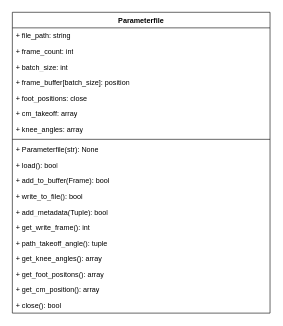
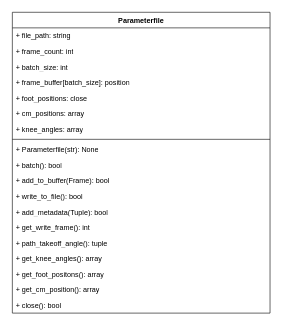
node "+ cm_takeoff: array": label "+ cm_takeoff: array" -> "+ cm_positions: array"
node "+ load(): bool": label "+ load(): bool" -> "+ batch(): bool"
